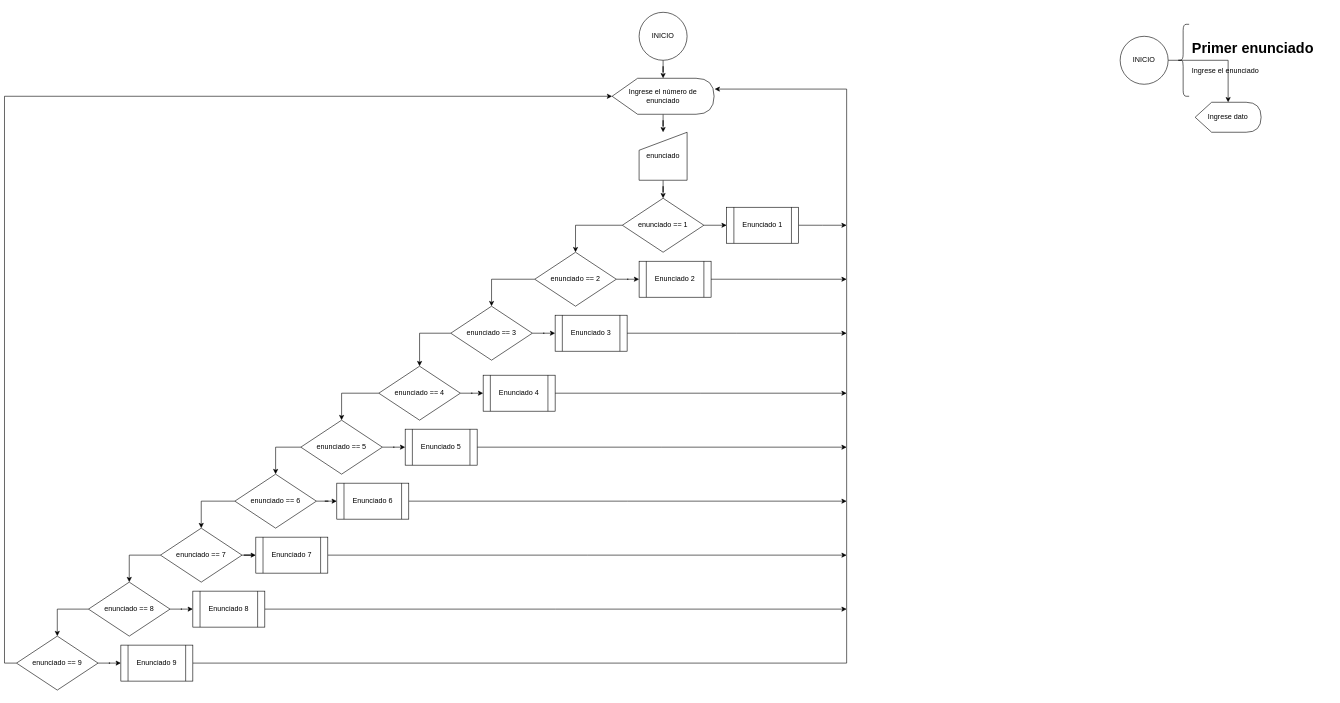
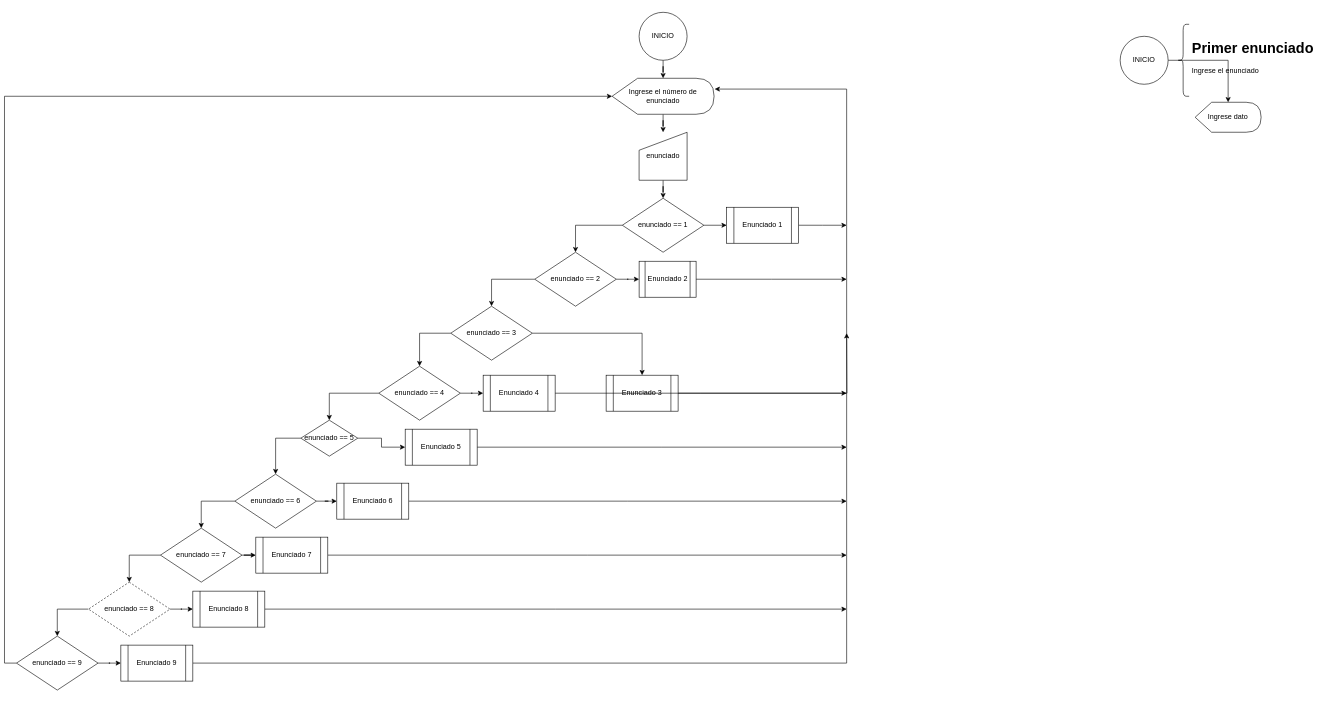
node "Enunciado 2": size 72x36 -> 57x36
node "Enunciado 3": moved (591, 333) -> (642, 393)
node "enunciado == 5": size 82x54 -> 57x36
node "enunciado == 8": style solid -> dashed
